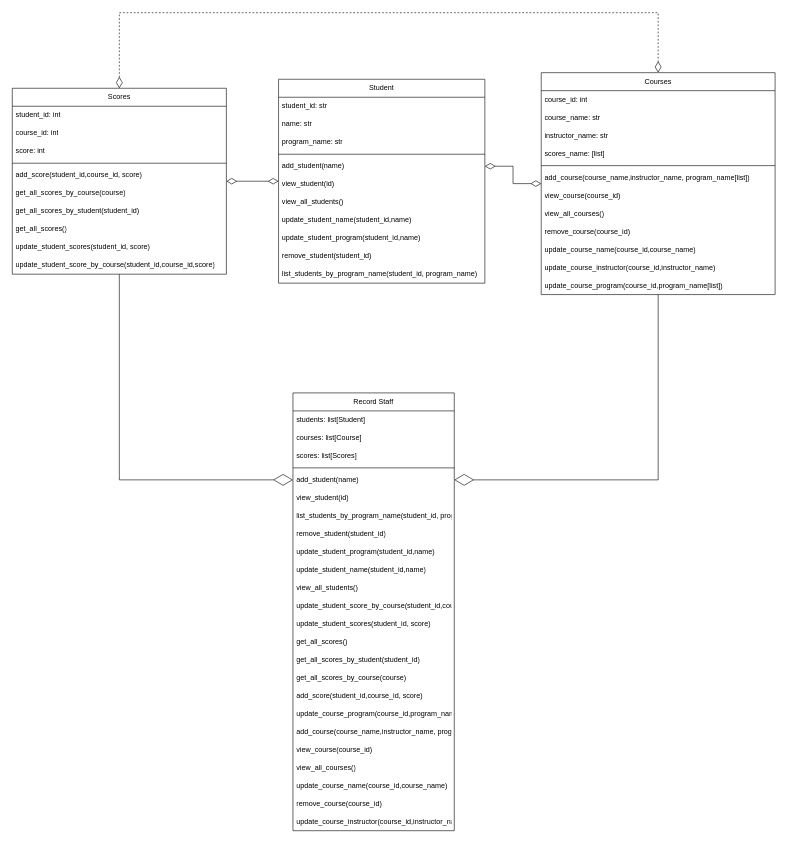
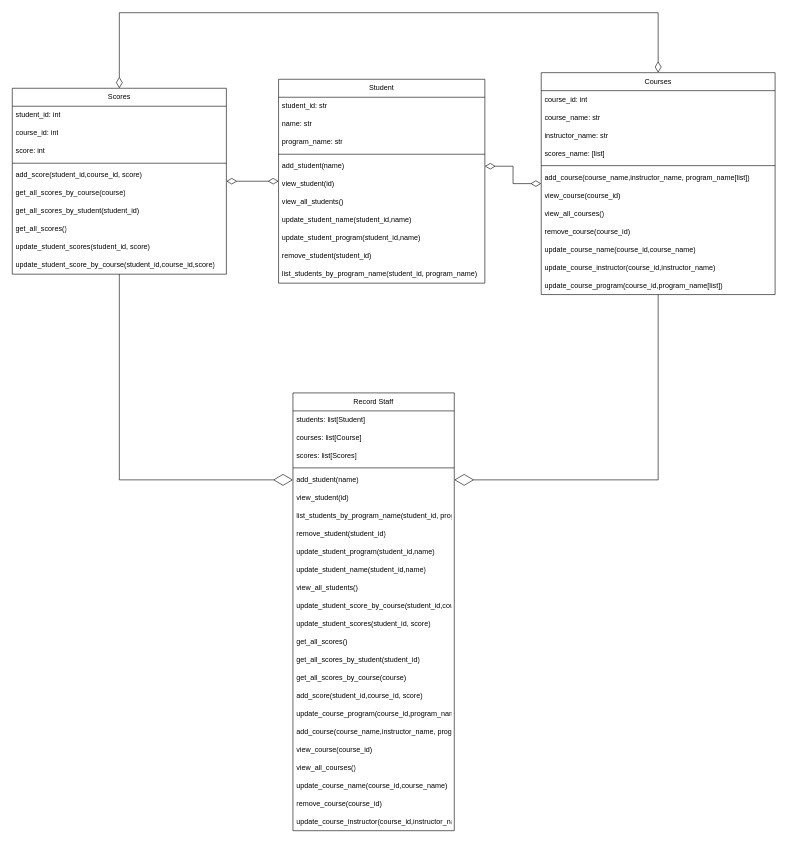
edge "Scores" -- "Courses": style dashed -> solid
